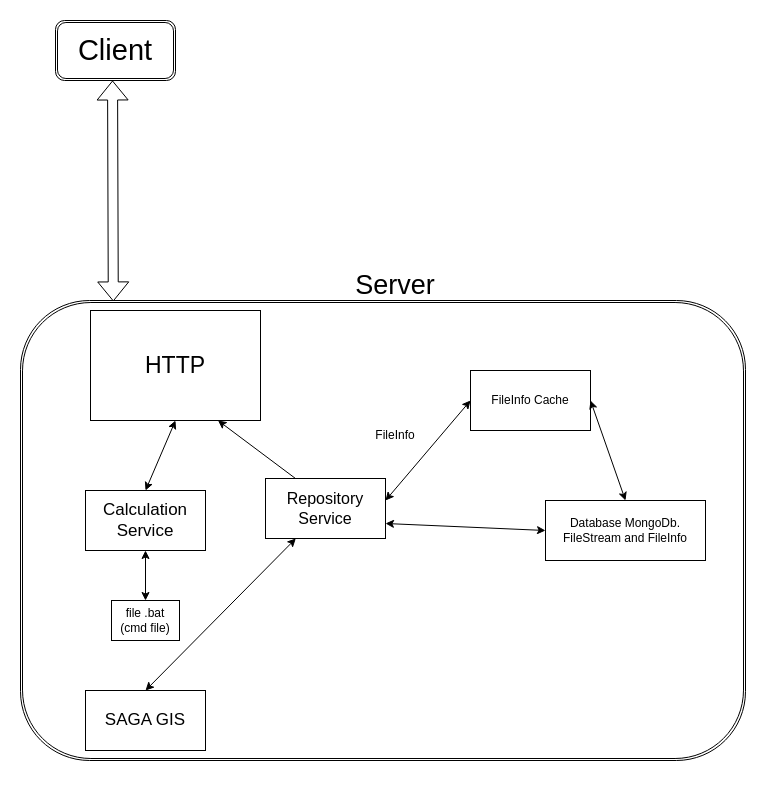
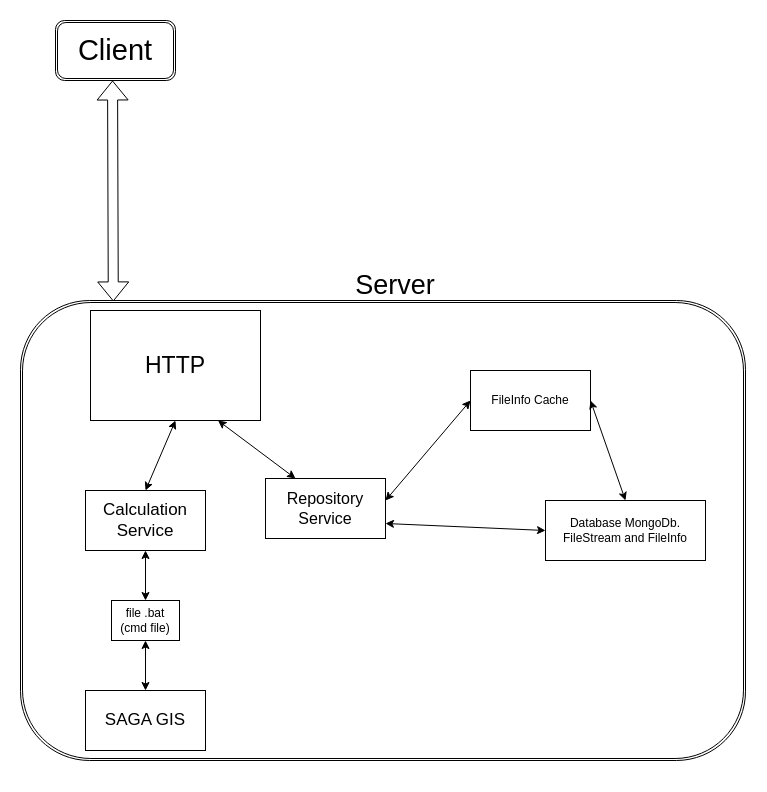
node "FileInfo": removed
edge "Repository Service" -> "HTTP": arrowhead none -> classic
edge "Repository Service" -- "SAGA GIS": now "file .bat (cmd file)" -- "SAGA GIS"
